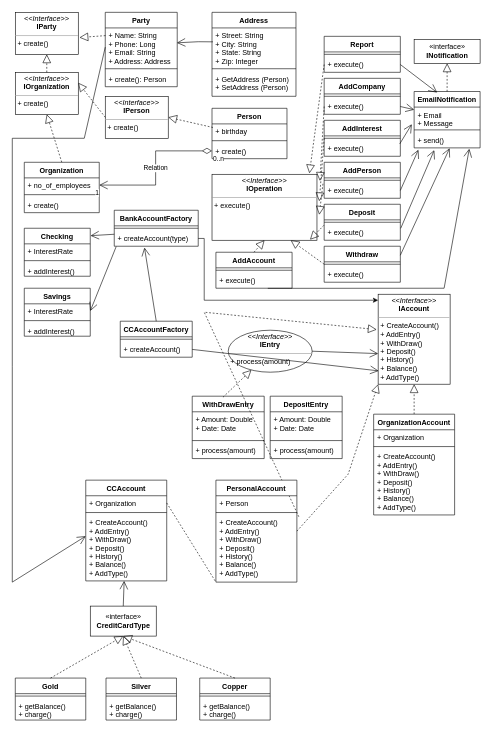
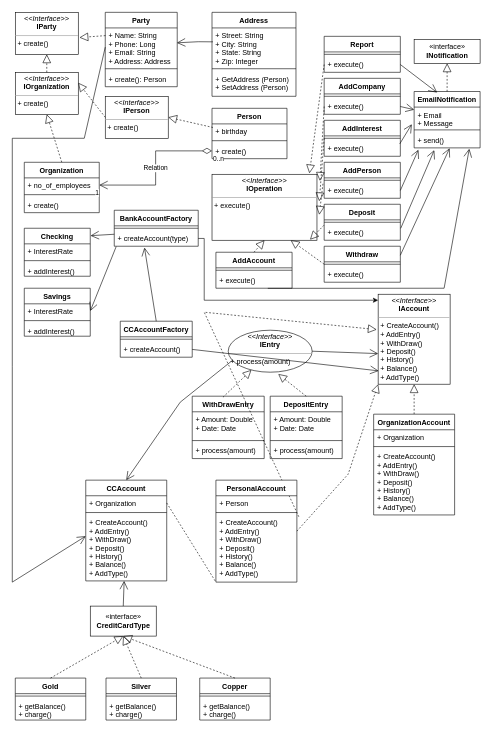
edge "DepositEntry" -> "<<Interface>> IEntry + process(amount)": added
edge "<<Interface>> IEntry + process(amount)" -> "CCAccount": added
